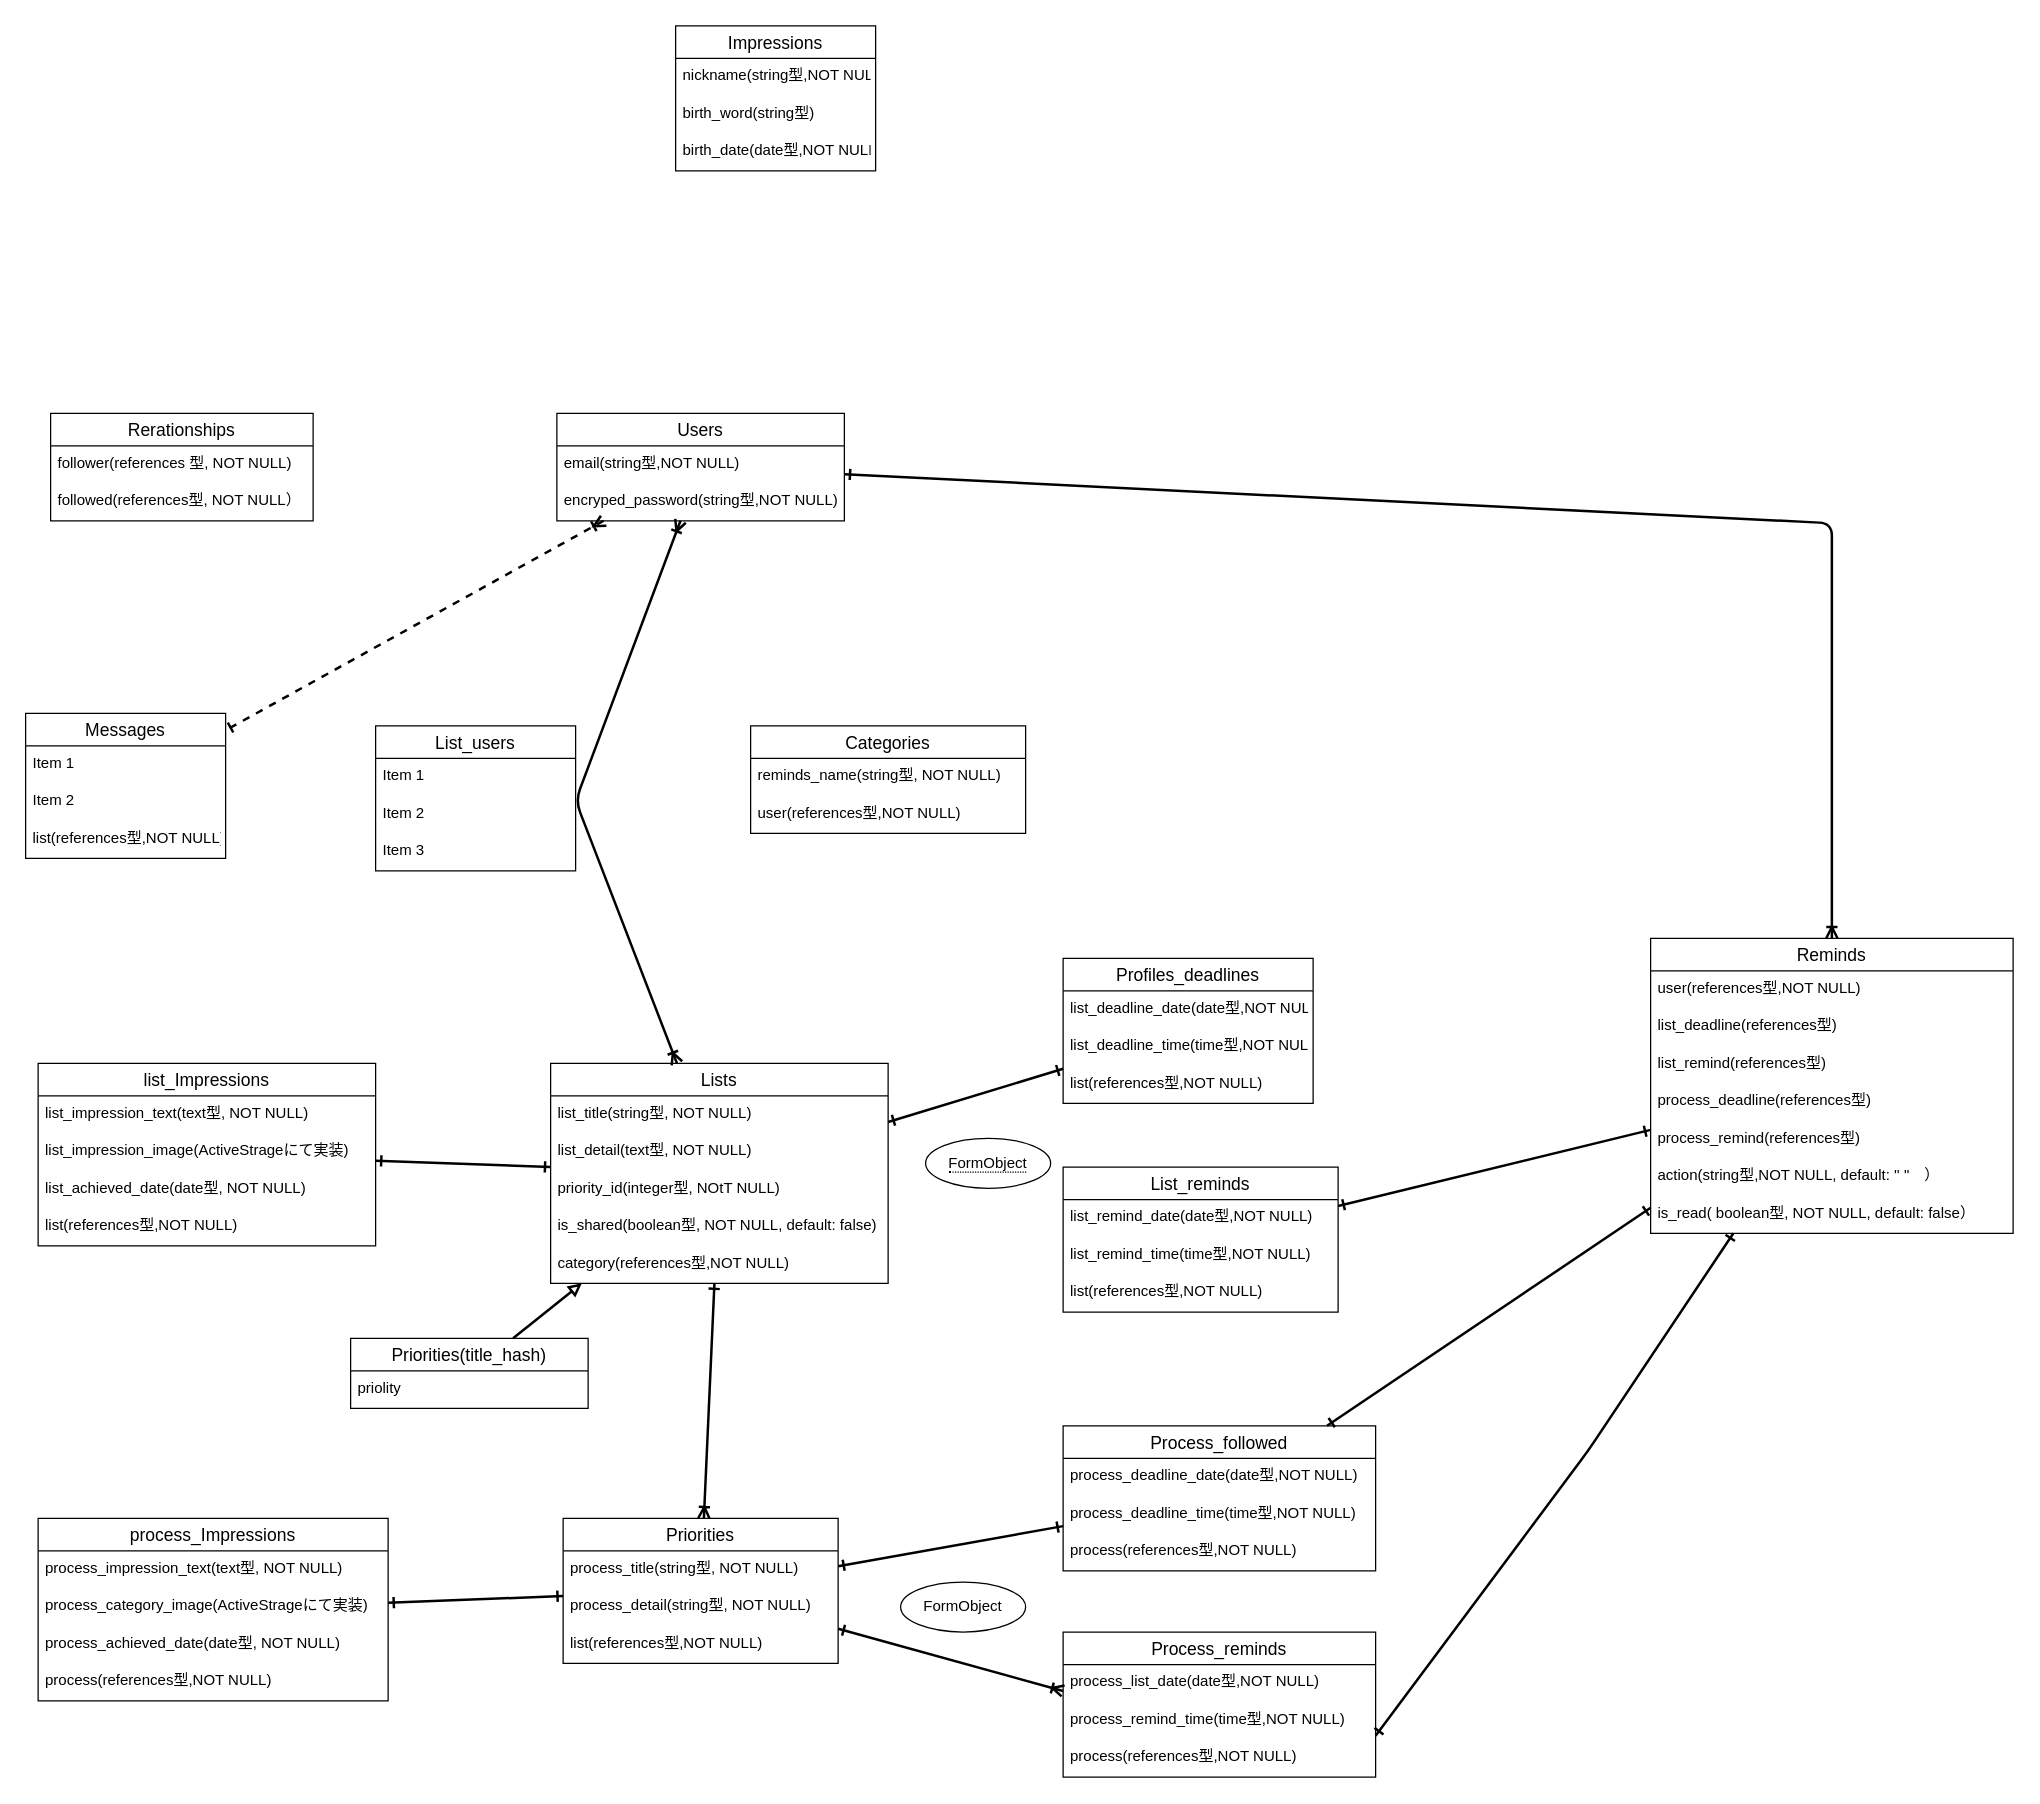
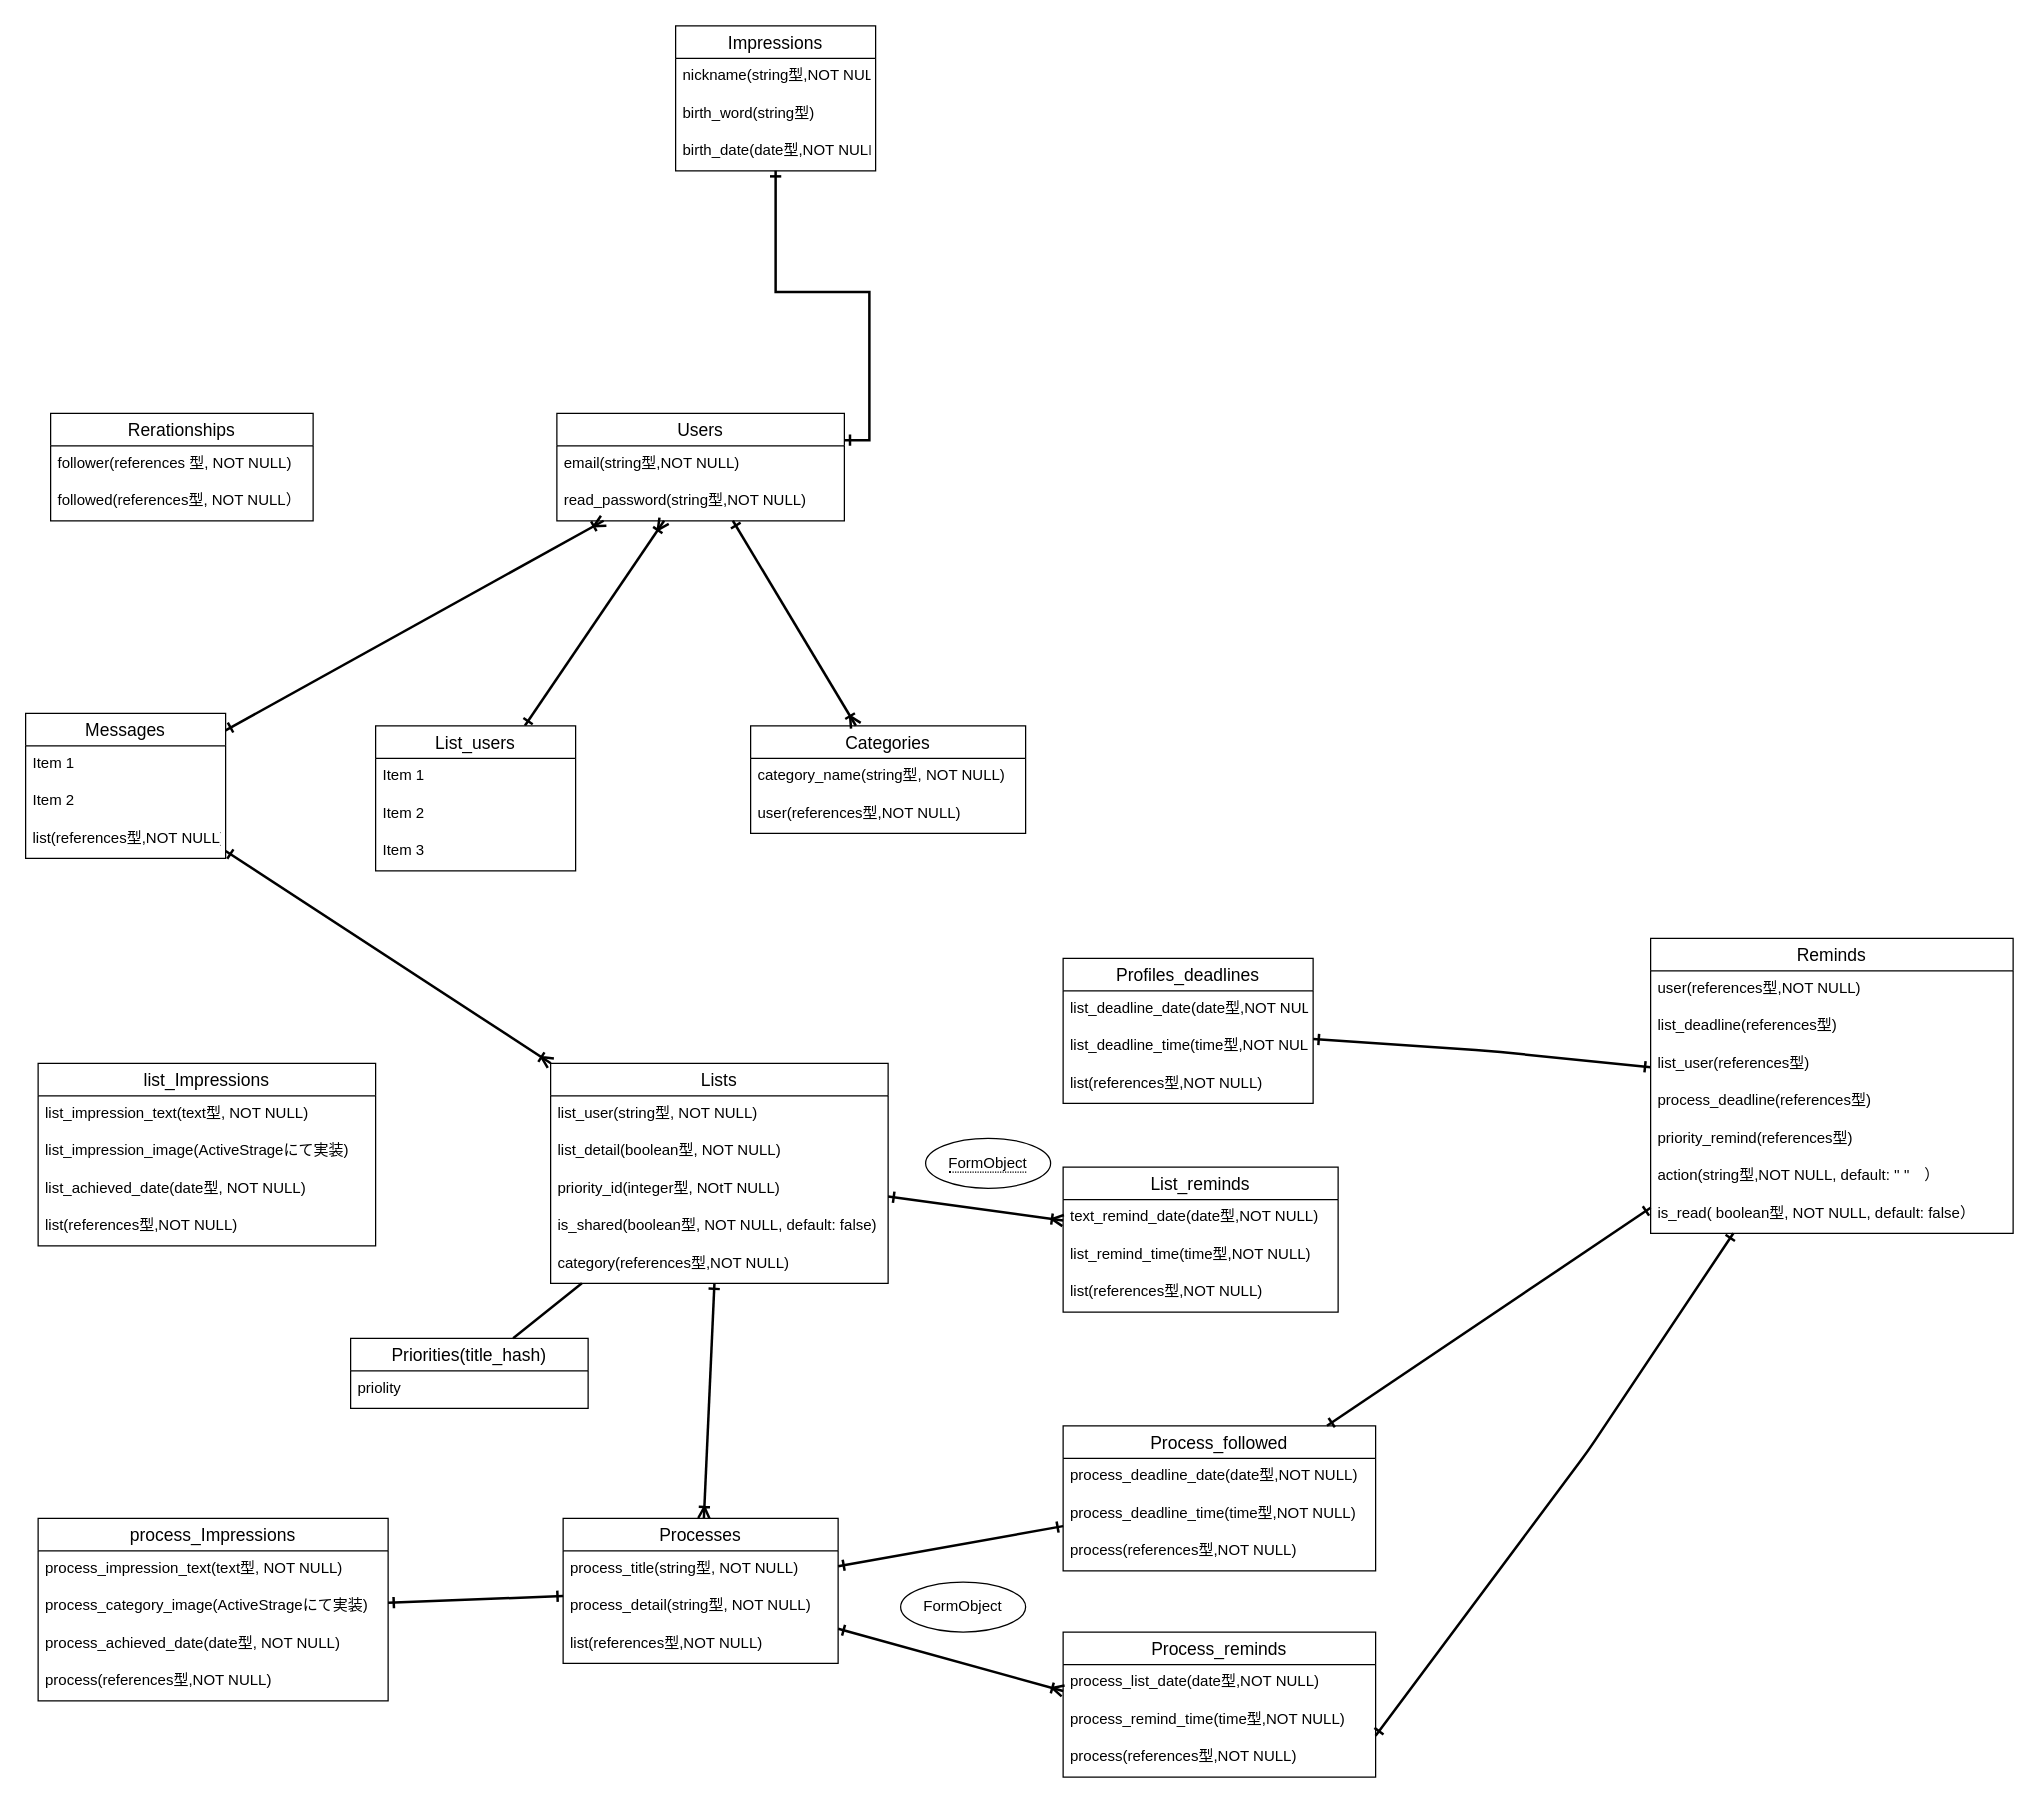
edge "Impressions" -- "Users": added
node "encryped_password(string型,NOT NULL)": label "encryped_password(string型,NOT NULL)" -> "read_password(string型,NOT NULL)"
edge "Users" -- "Reminds": removed
edge "Users" -- "List_users": added
edge "Users" -- "Categories": added
edge "Users" -- "Messages": style dashed -> solid
node "reminds_name(string型, NOT NULL)": label "reminds_name(string型, NOT NULL)" -> "category_name(string型, NOT NULL)"
edge "Users" -- "Lists": removed
edge "Messages" -- "Lists": added
edge "Profiles_deadlines" -- "Reminds": added
node "list_remind(references型)": label "list_remind(references型)" -> "list_user(references型)"
edge "Profiles_deadlines" -- "Lists": removed
node "list_title(string型, NOT NULL)": label "list_title(string型, NOT NULL)" -> "list_user(string型, NOT NULL)"
node "process_remind(references型)": label "process_remind(references型)" -> "priority_remind(references型)"
node "list_detail(text型, NOT NULL)": label "list_detail(text型, NOT NULL)" -> "list_detail(boolean型, NOT NULL)"
edge "list_Impressions" -- "Lists": removed
edge "Reminds" -- "List_reminds": removed
edge "Lists" -- "List_reminds": added
node "list_remind_date(date型,NOT NULL)": label "list_remind_date(date型,NOT NULL)" -> "text_remind_date(date型,NOT NULL)"
edge "Priorities(title_hash)" -> "Lists": arrowhead block -> none
node "Priorities": label "Priorities" -> "Processes"
